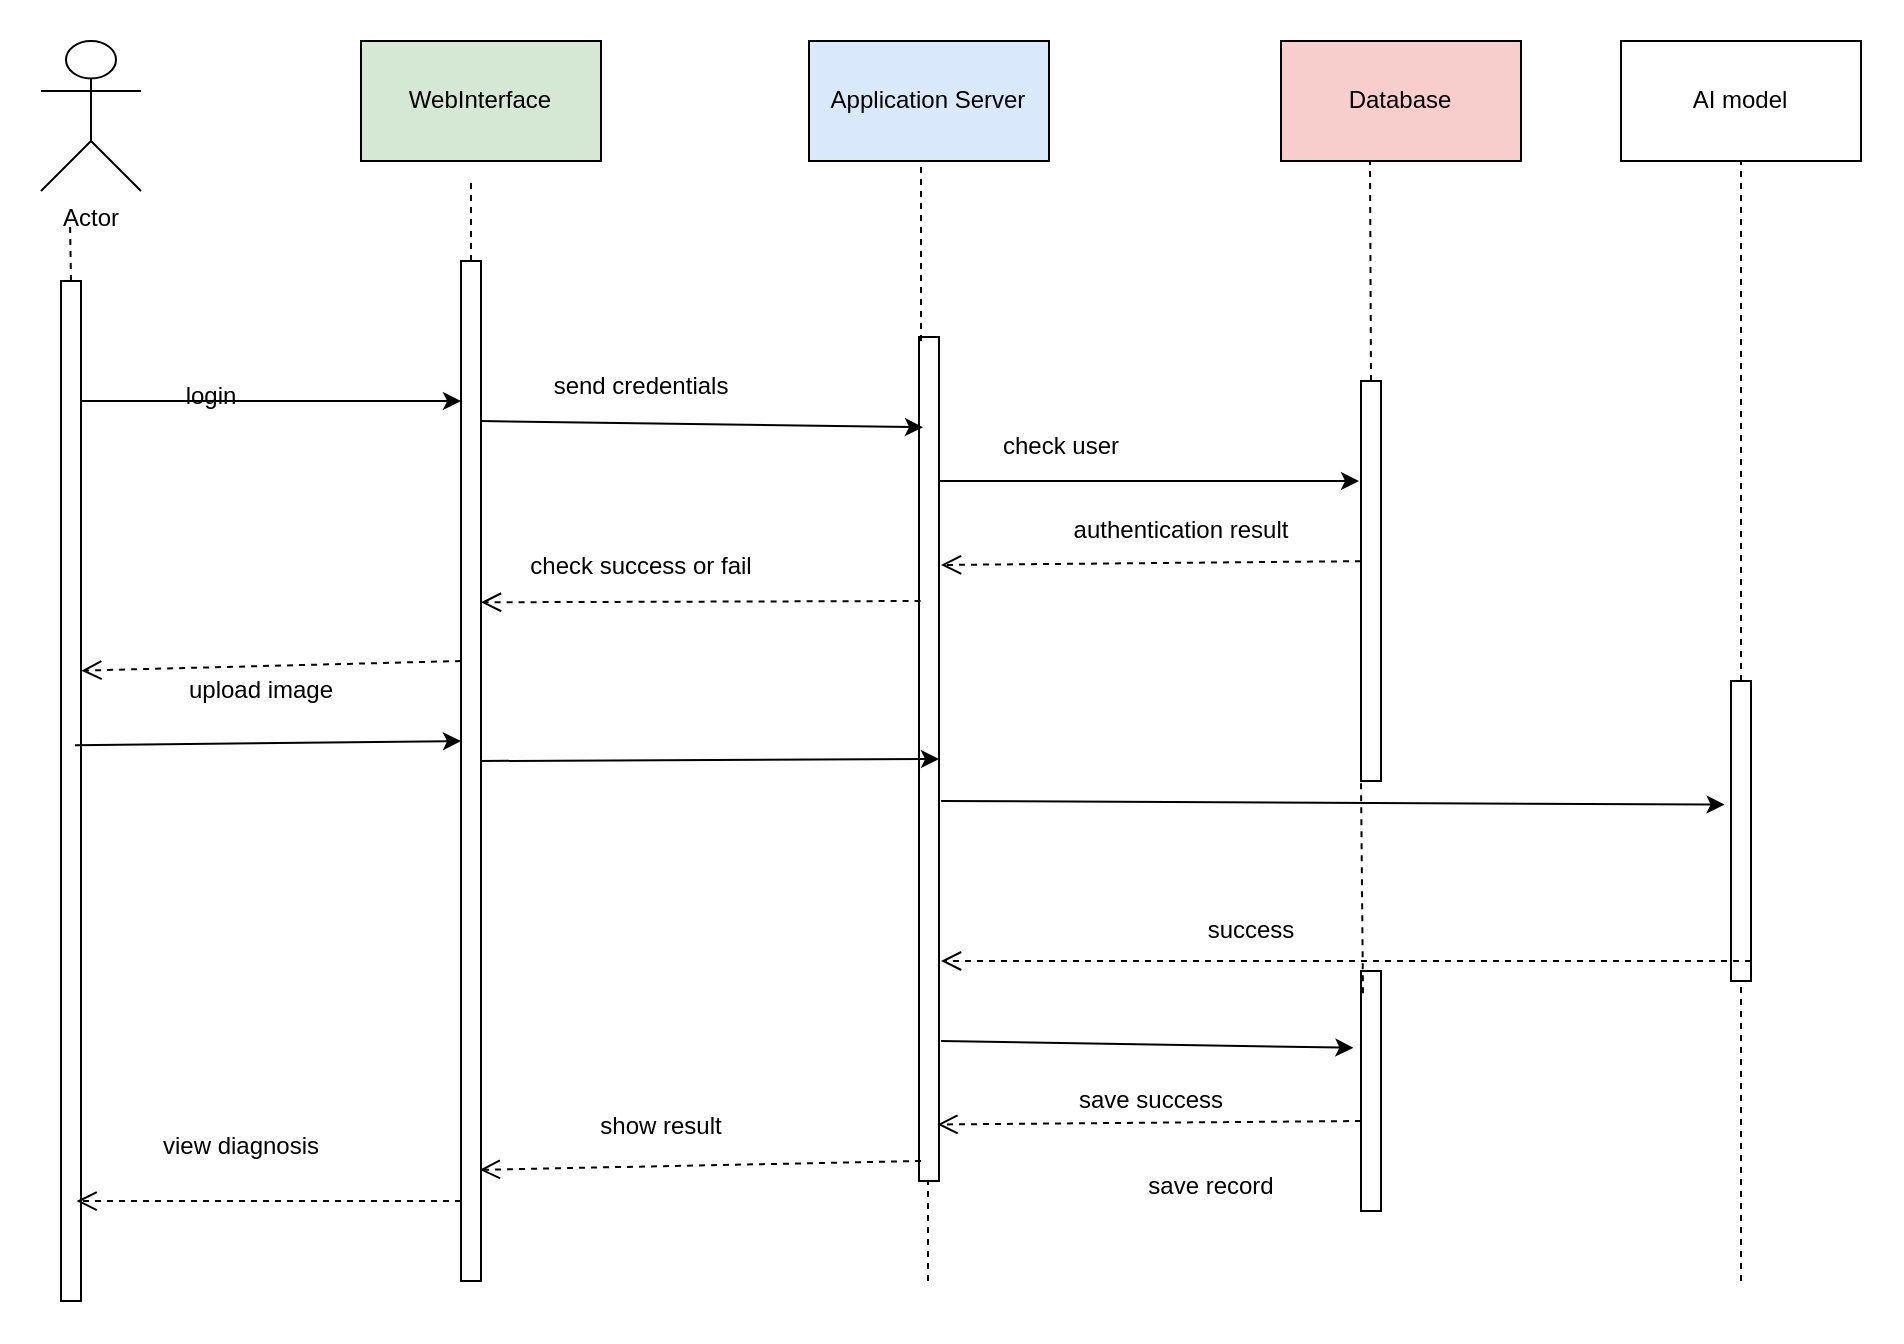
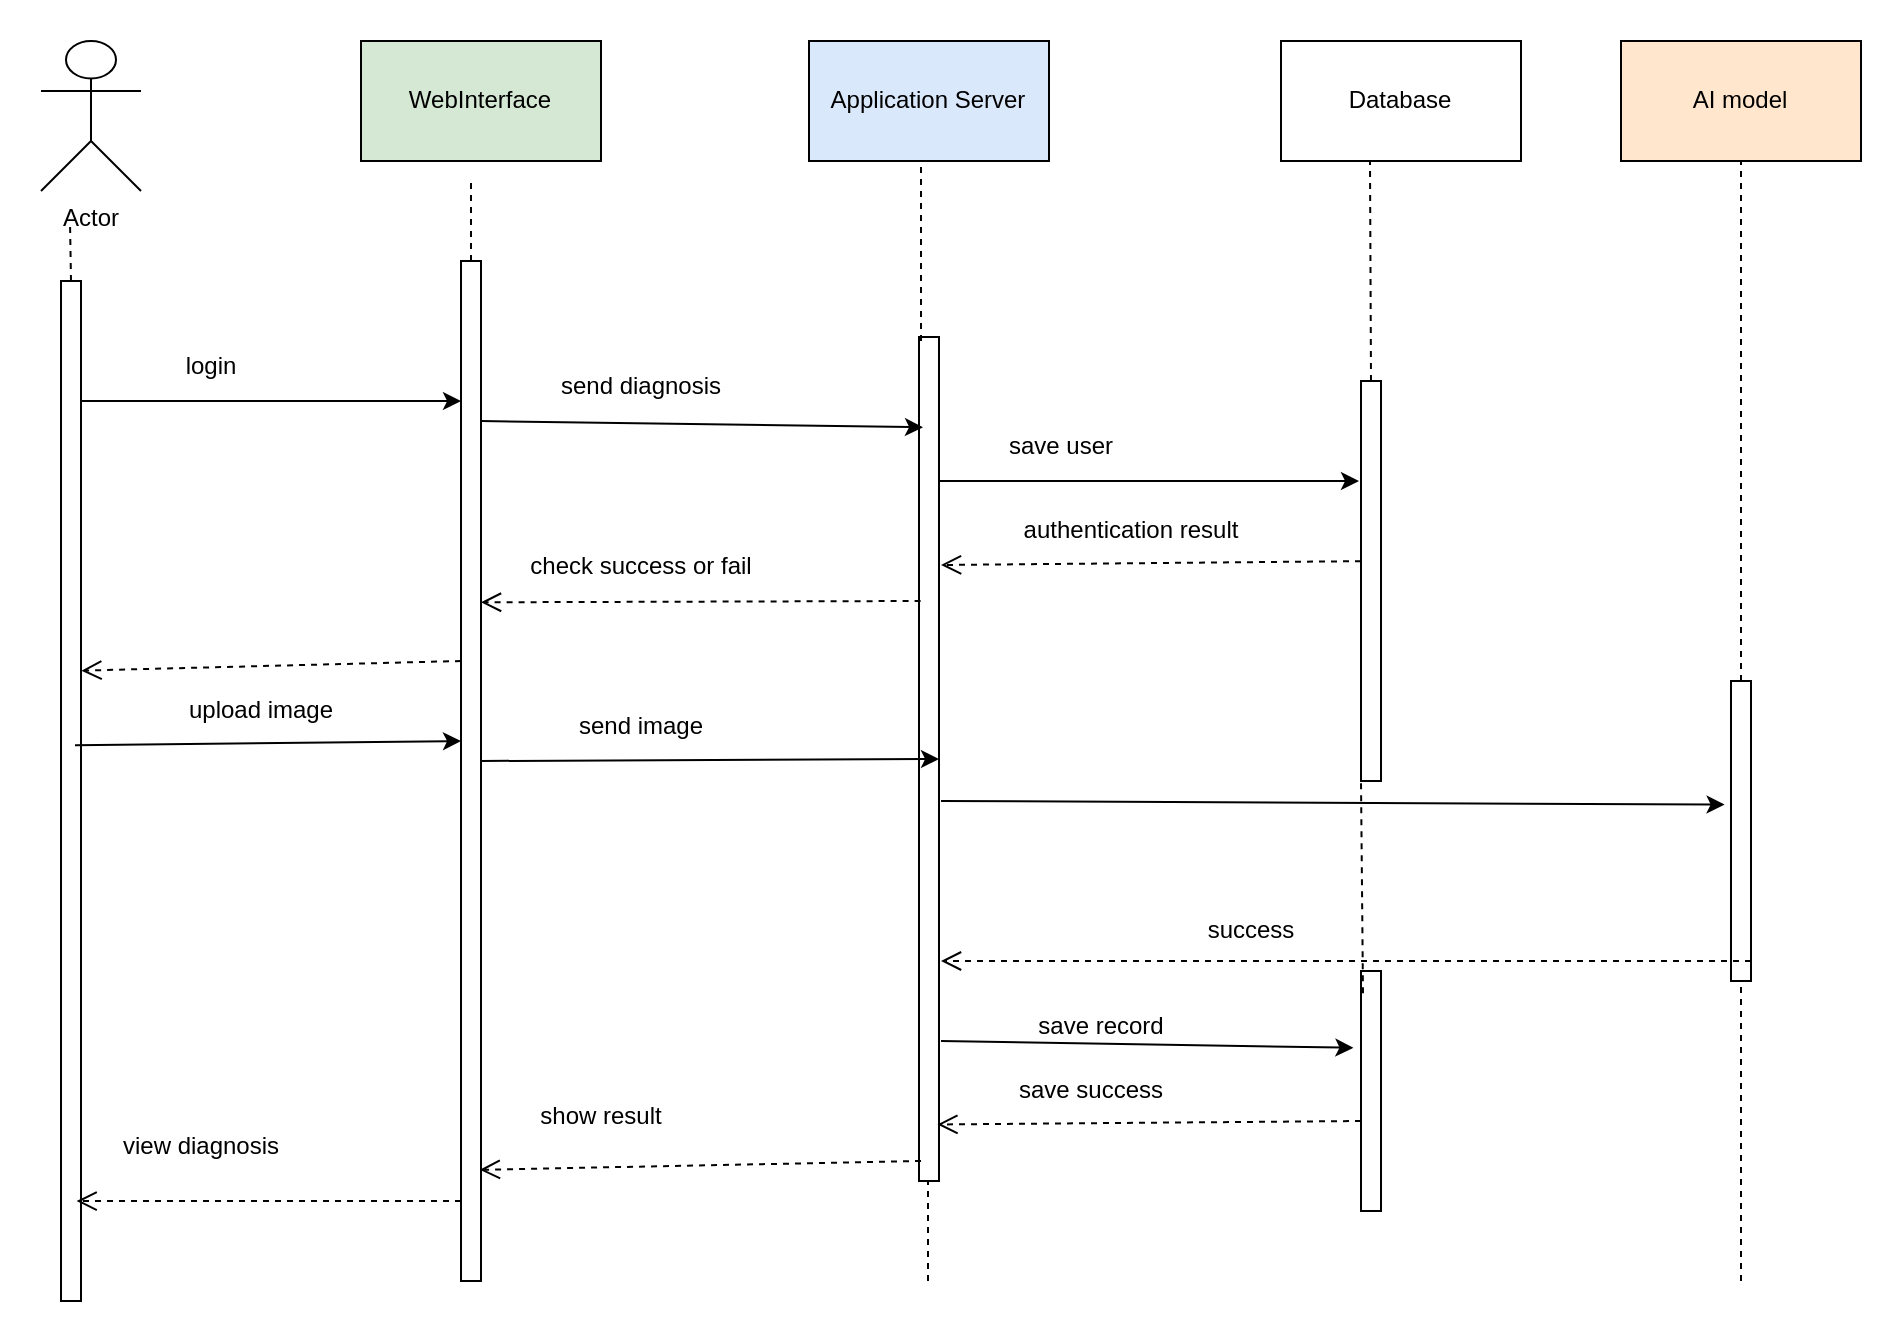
node "Database": fillcolor #f8cecc -> #ffffff
node "AI model": fillcolor #ffffff -> #ffe6cc
node "send credentials": label "send credentials" -> "send diagnosis"
node "login": moved (211, 397) -> (211, 367)
node "check user": label "check user" -> "save user"
node "authentication result": moved (1181, 531) -> (1131, 531)
node "upload image": moved (261, 691) -> (261, 711)
node "send image": added
node "save success": moved (1151, 1101) -> (1091, 1091)
node "show result": moved (661, 1127) -> (601, 1117)
node "view diagnosis": moved (241, 1147) -> (201, 1147)
node "save record": moved (1211, 1187) -> (1101, 1027)
